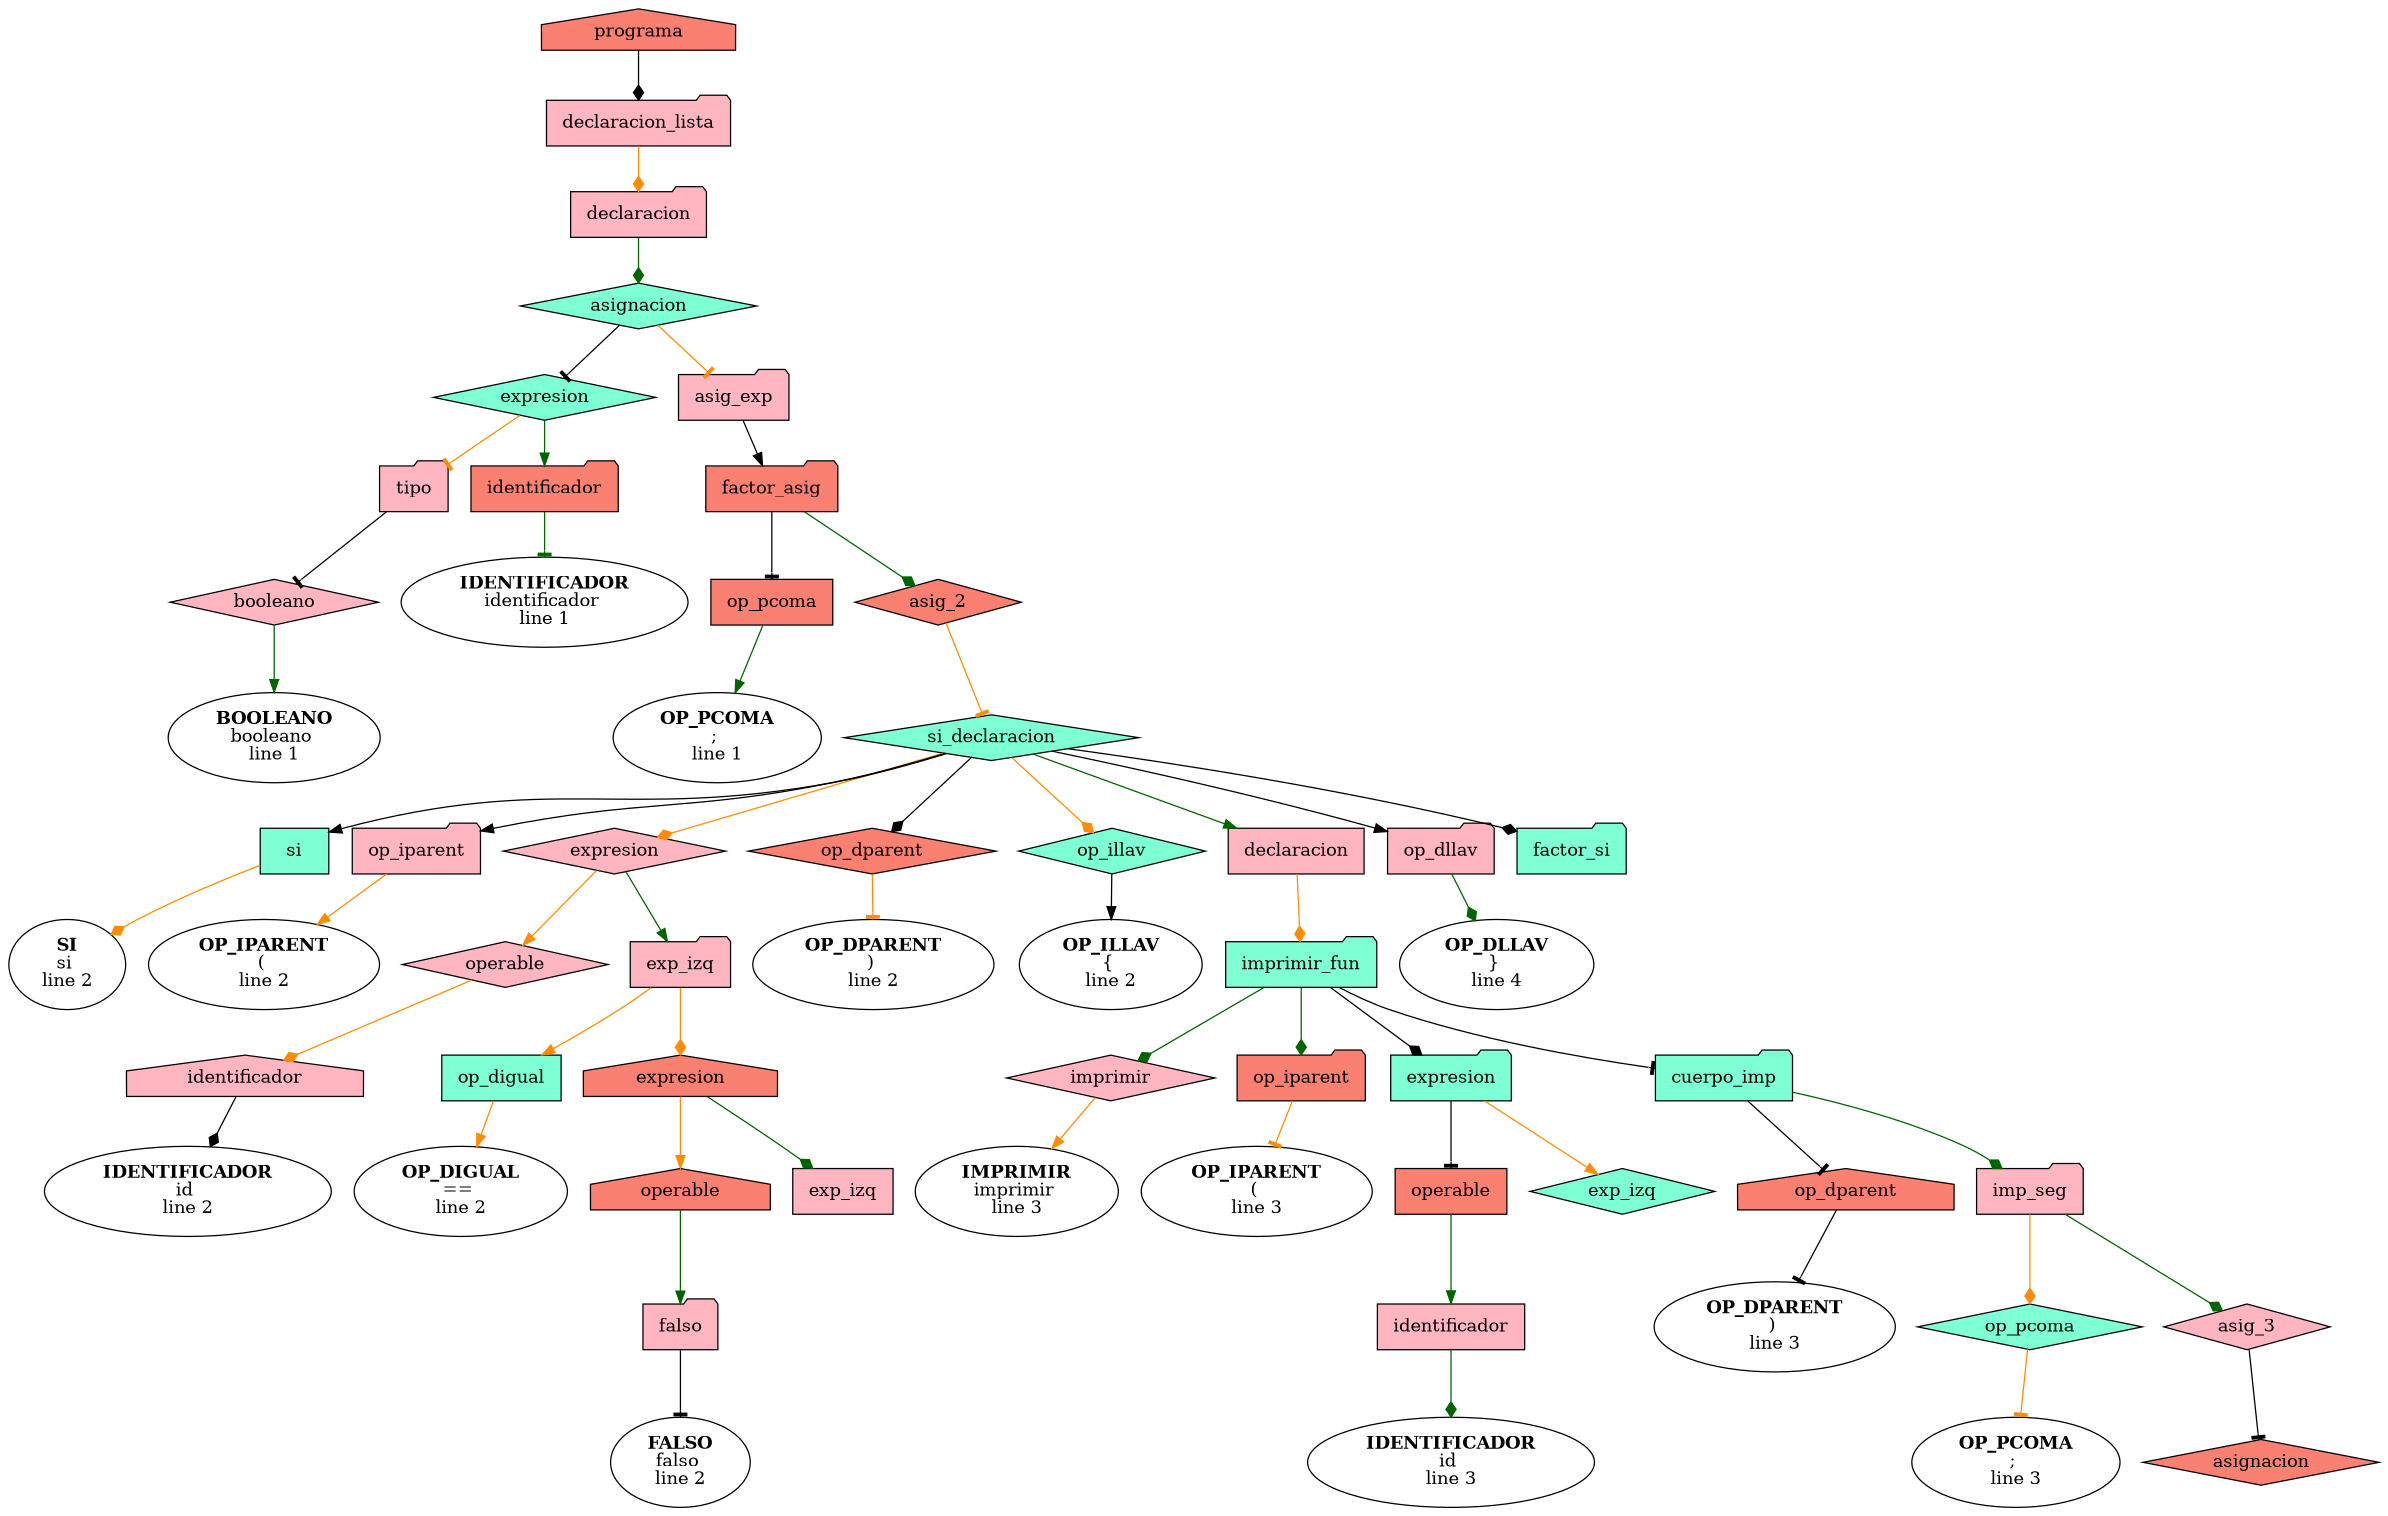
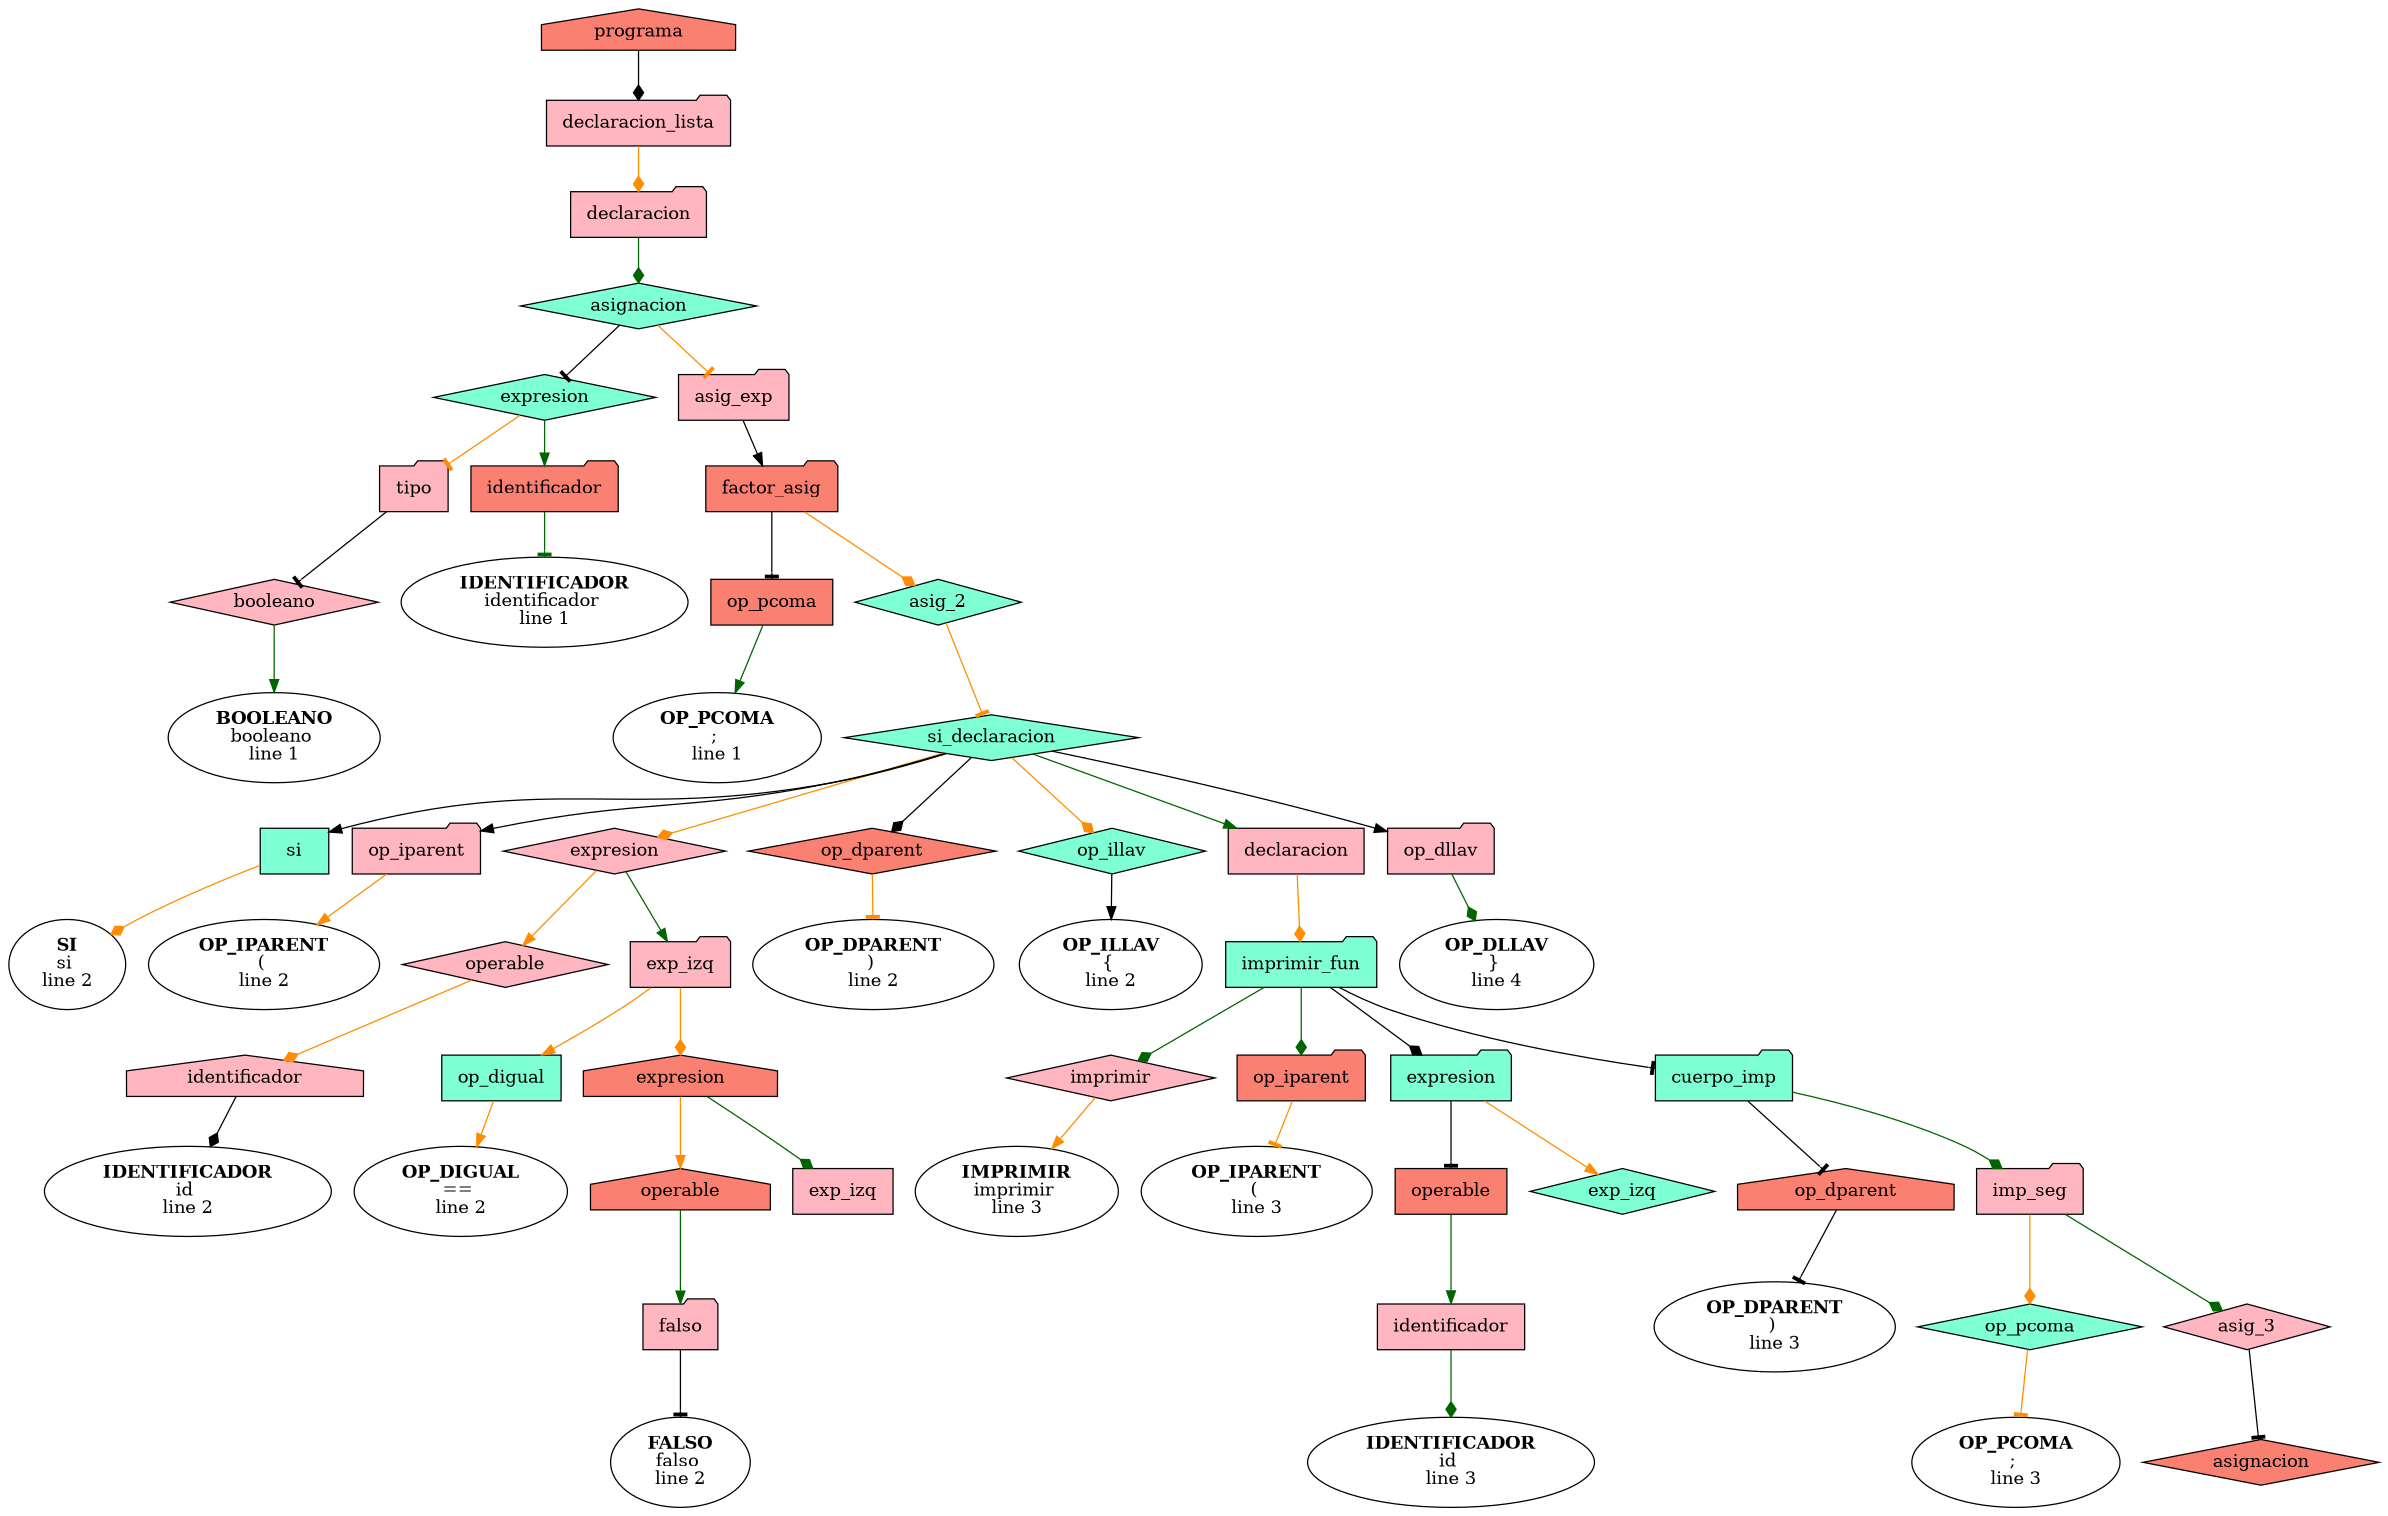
edge "factor_asig" -> "asig_2": color darkgreen -> darkorange
node "asig_2": fillcolor salmon -> aquamarine
node "factor_si": removed
